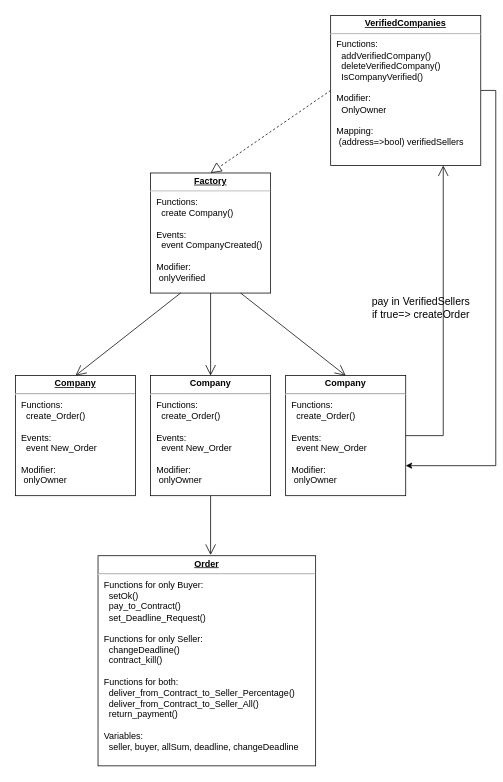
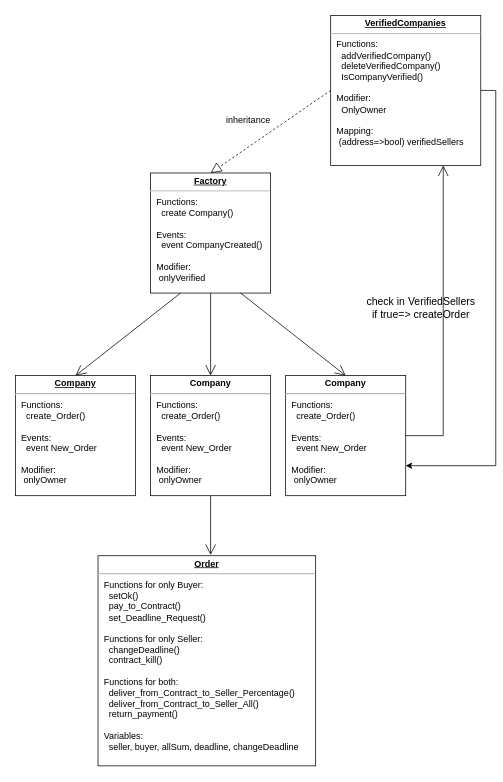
node "inheritance": added
node "pay in VerifiedSellers if true=> createOrder": label "pay in VerifiedSellers if true=> createOrder" -> "check in VerifiedSellers if true=> createOrder"
